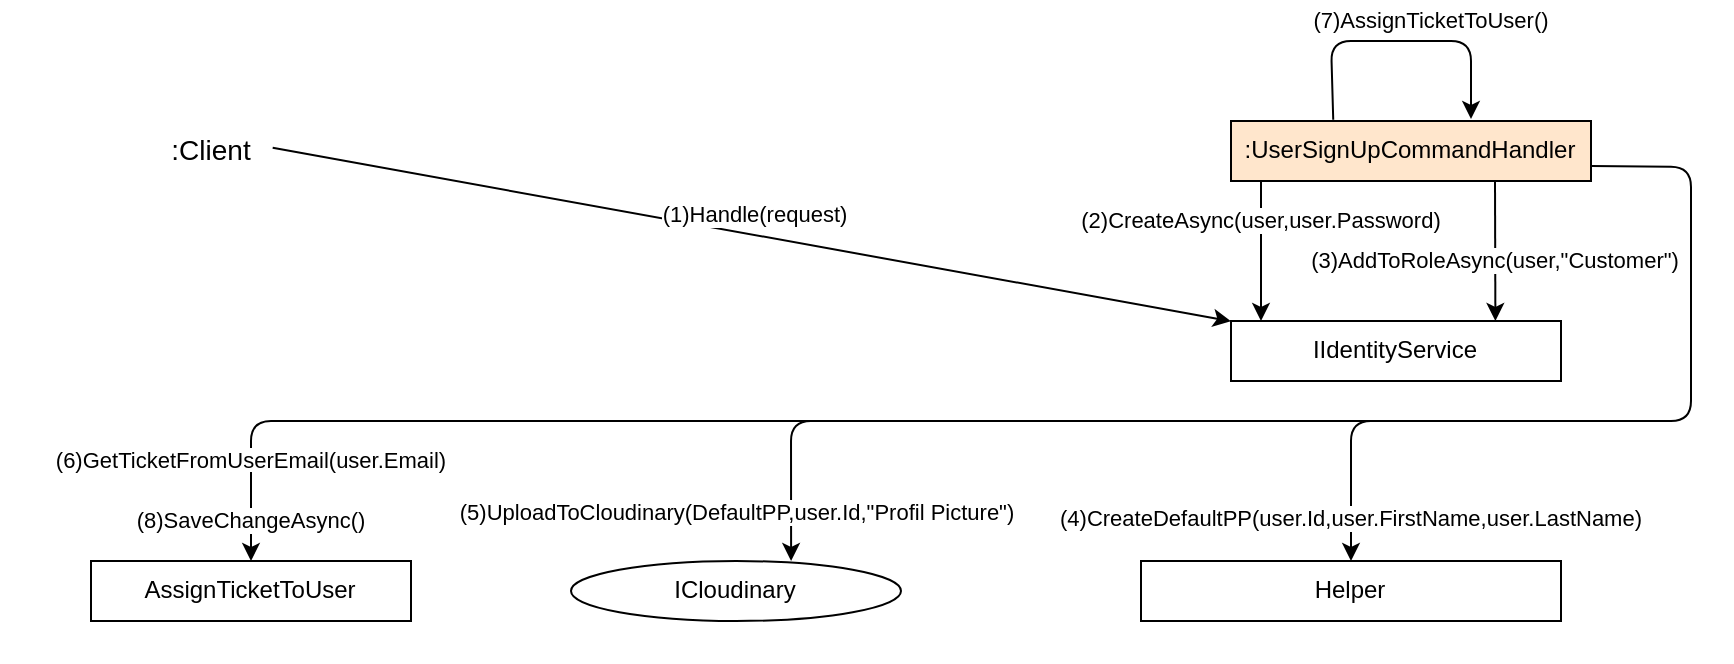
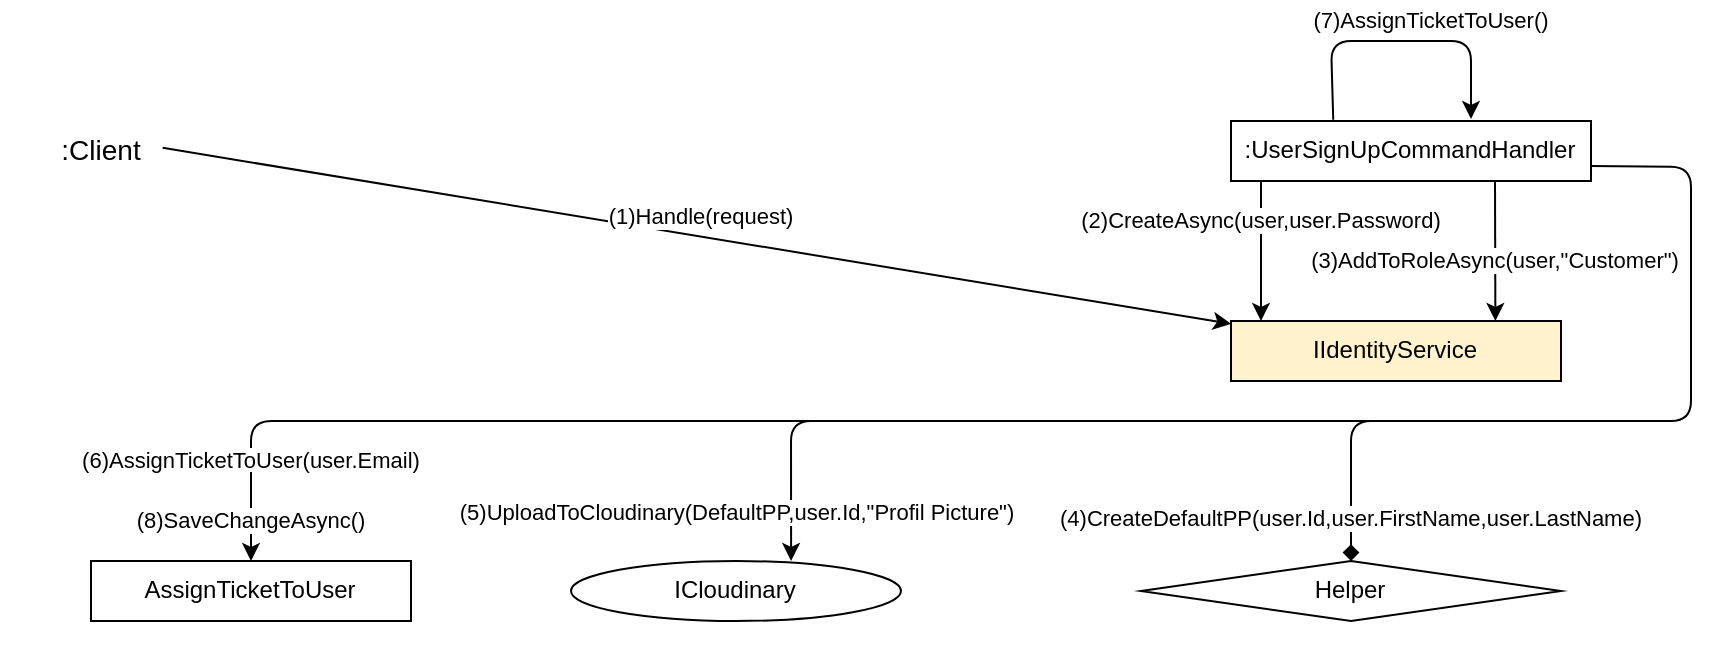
node ":Client": moved (211, 151) -> (101, 151)
node ":UserSignUpCommandHandler": fillcolor #ffe6cc -> #ffffff
node "IIdentityService": fillcolor #ffffff -> #fff2cc
node "(6)GetTicketFromUserEmail(user.Email)": label "(6)GetTicketFromUserEmail(user.Email)" -> "(6)AssignTicketToUser(user.Email)"
edge ":UserSignUpCommandHandler" -> "Helper": arrowhead classic -> diamond
node "Helper": shape rectangle -> diamond
